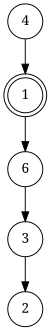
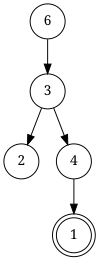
edge "3" -> "4": added
edge "1" -> "6": removed
